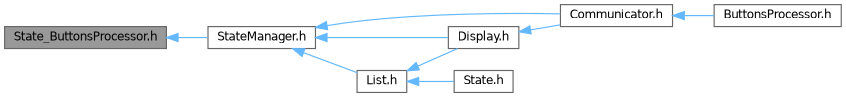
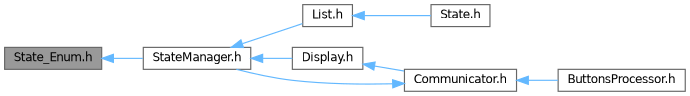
edge "Communicator.h" -> "StateManager.h": reversed
node "State_ButtonsProcessor.h": label "State_ButtonsProcessor.h" -> "State_Enum.h"
edge "Display.h" -> "List.h": removed
